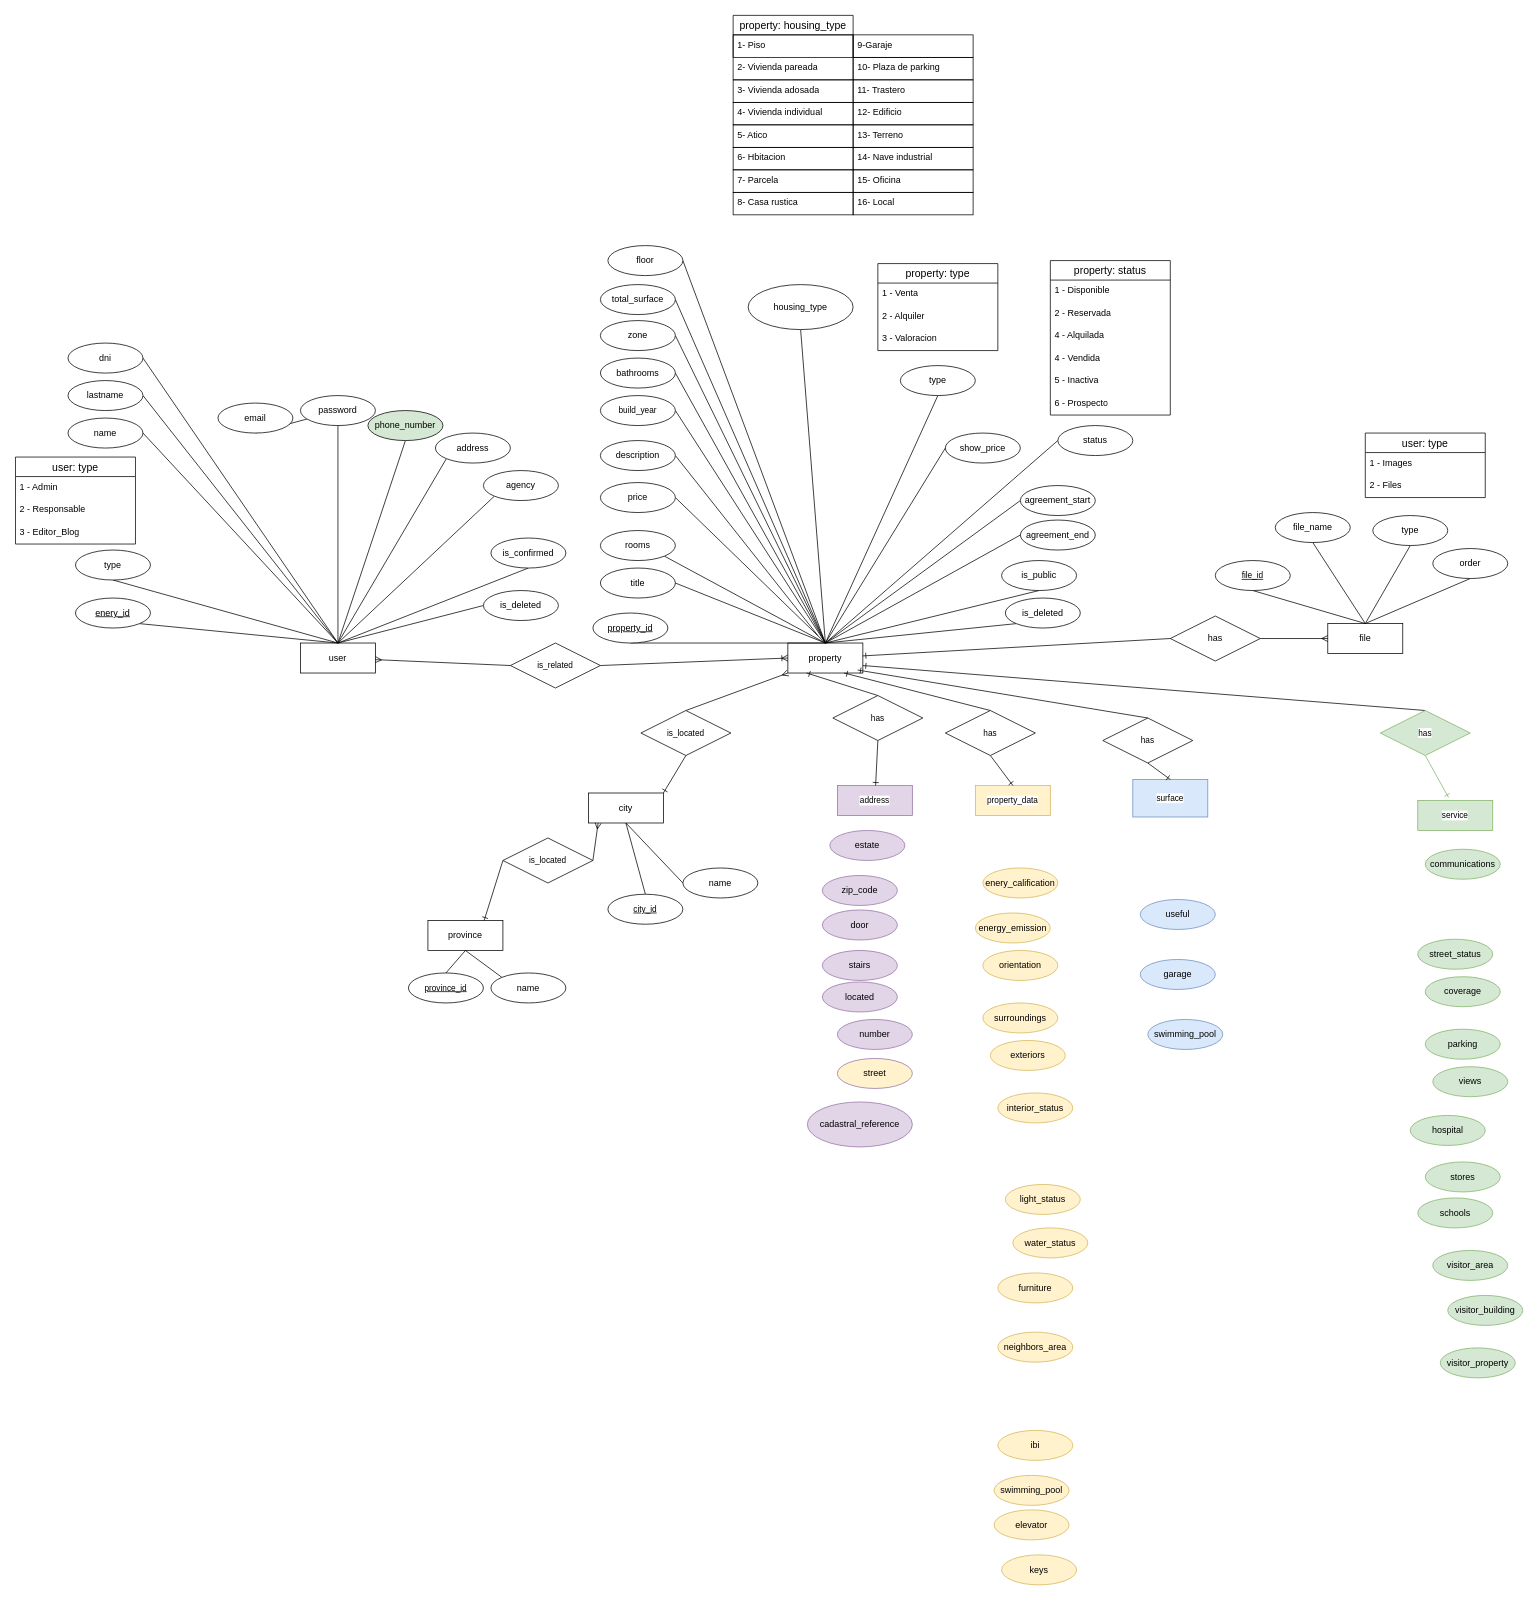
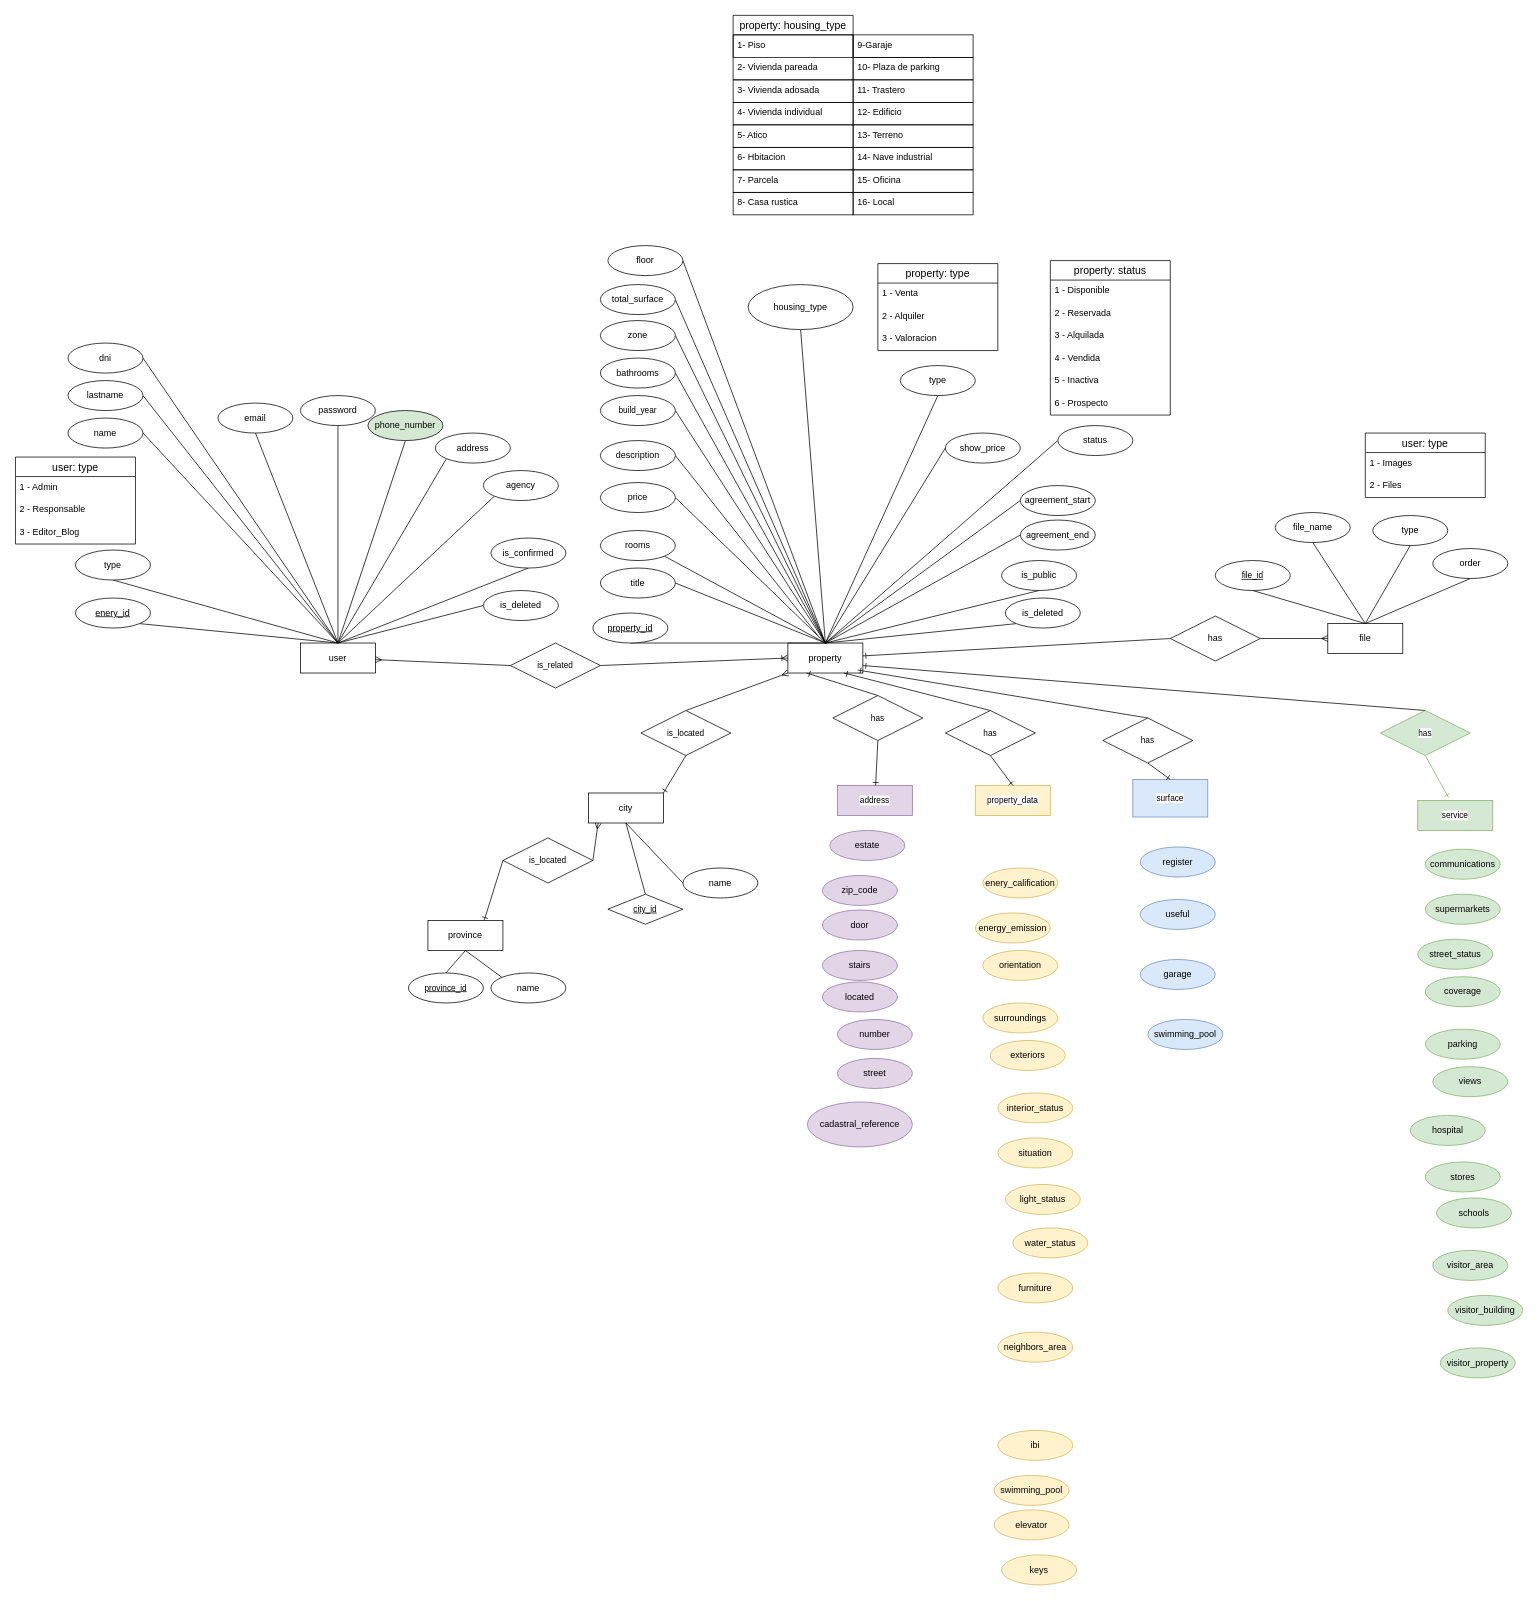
node "4 - Alquilada": label "4 - Alquilada" -> "3 - Alquilada"
edge "password" -- "email": now "user" -- "email"
node "register": added
node "city_id": shape ellipse -> diamond
node "supermarkets": added
node "street": fillcolor #fff2cc -> #e1d5e7
node "situation": added
node "schools": moved (1455, 1213) -> (1474, 1213)
